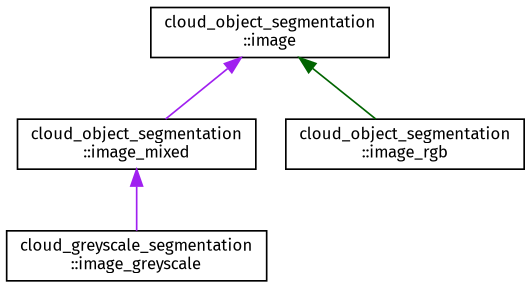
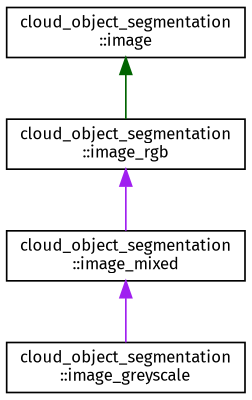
edge "cloud_object_segmentation ::image_mixed" -> "cloud_object_segmentation ::image": now "cloud_object_segmentation ::image_mixed" -> "cloud_object_segmentation ::image_rgb"
node "cloud_greyscale_segmentation ::image_greyscale": label "cloud_greyscale_segmentation ::image_greyscale" -> "cloud_object_segmentation ::image_greyscale"
